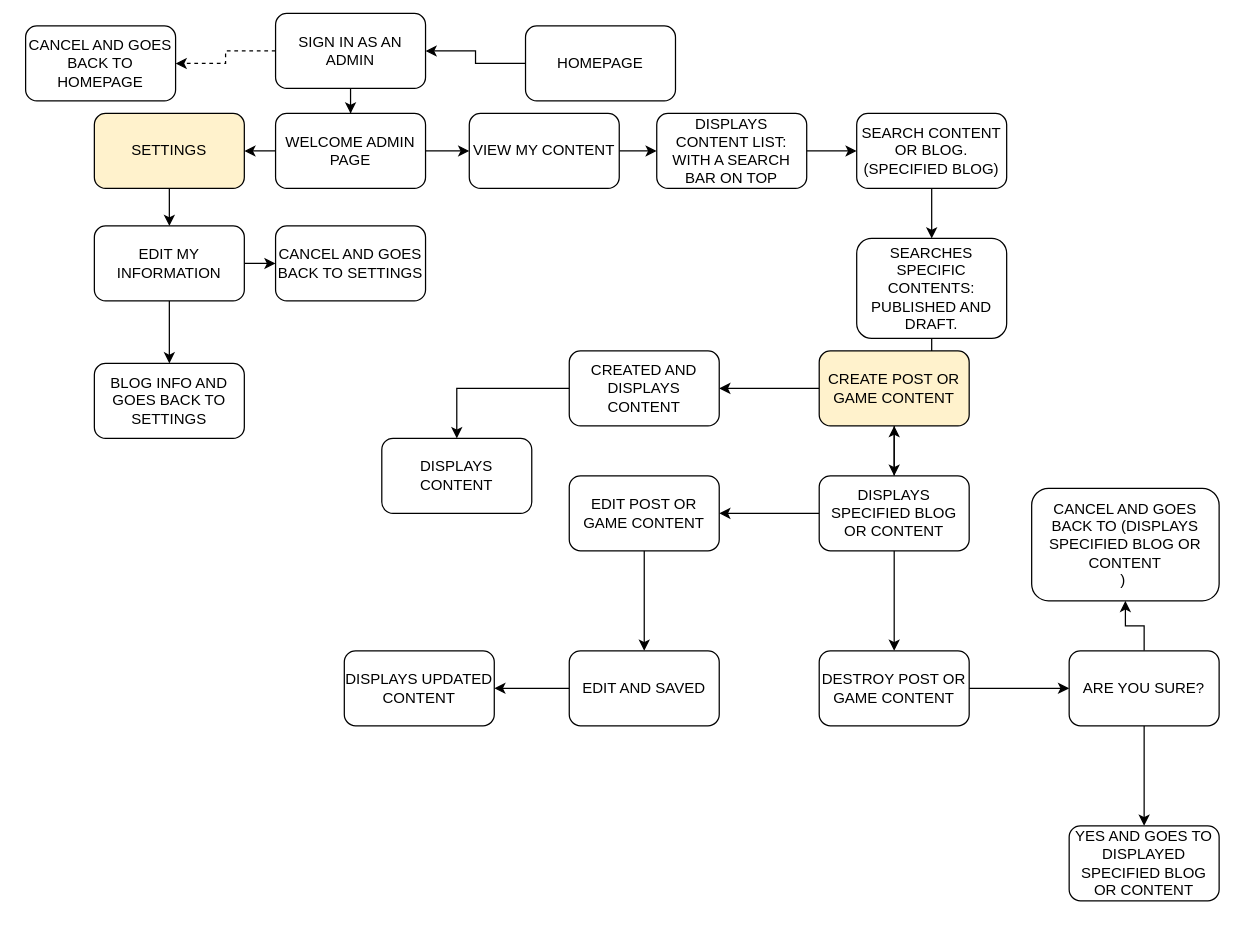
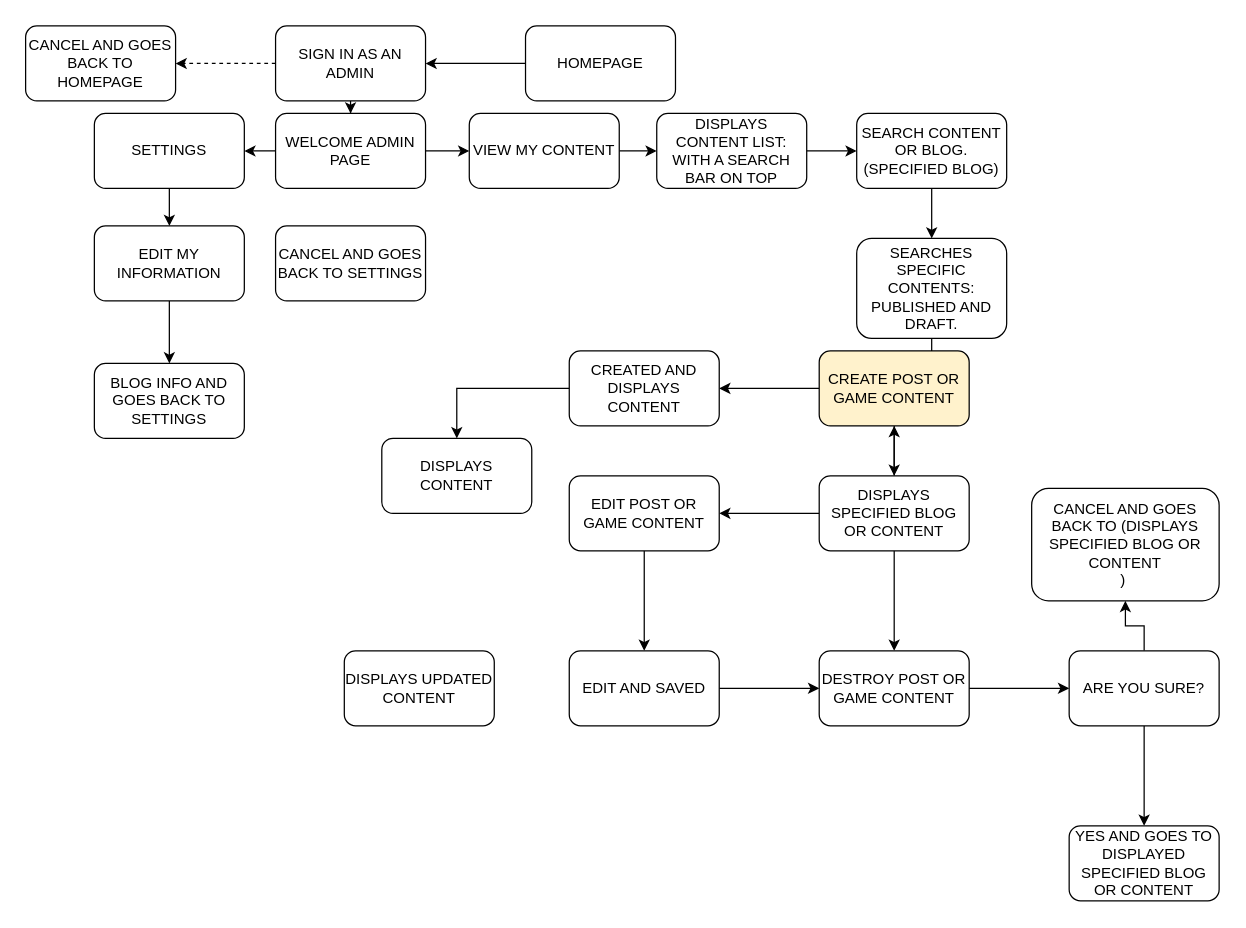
node "SIGN IN AS AN ADMIN": moved (351, 51) -> (351, 63)
node "SETTINGS": fillcolor #fff2cc -> #ffffff
edge "EDIT MY INFORMATION" -> "CANCEL AND GOES BACK TO SETTINGS": removed
edge "EDIT AND SAVED" -> "DISPLAYS UPDATED CONTENT": now "EDIT AND SAVED" -> "DESTROY POST OR GAME CONTENT"
